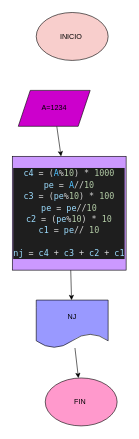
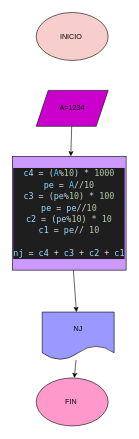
node "A=1234": moved (54, 108) -> (72, 108)
node "NJ": moved (72, 324) -> (78, 336)
node "FIN": moved (81, 402) -> (72, 402)
